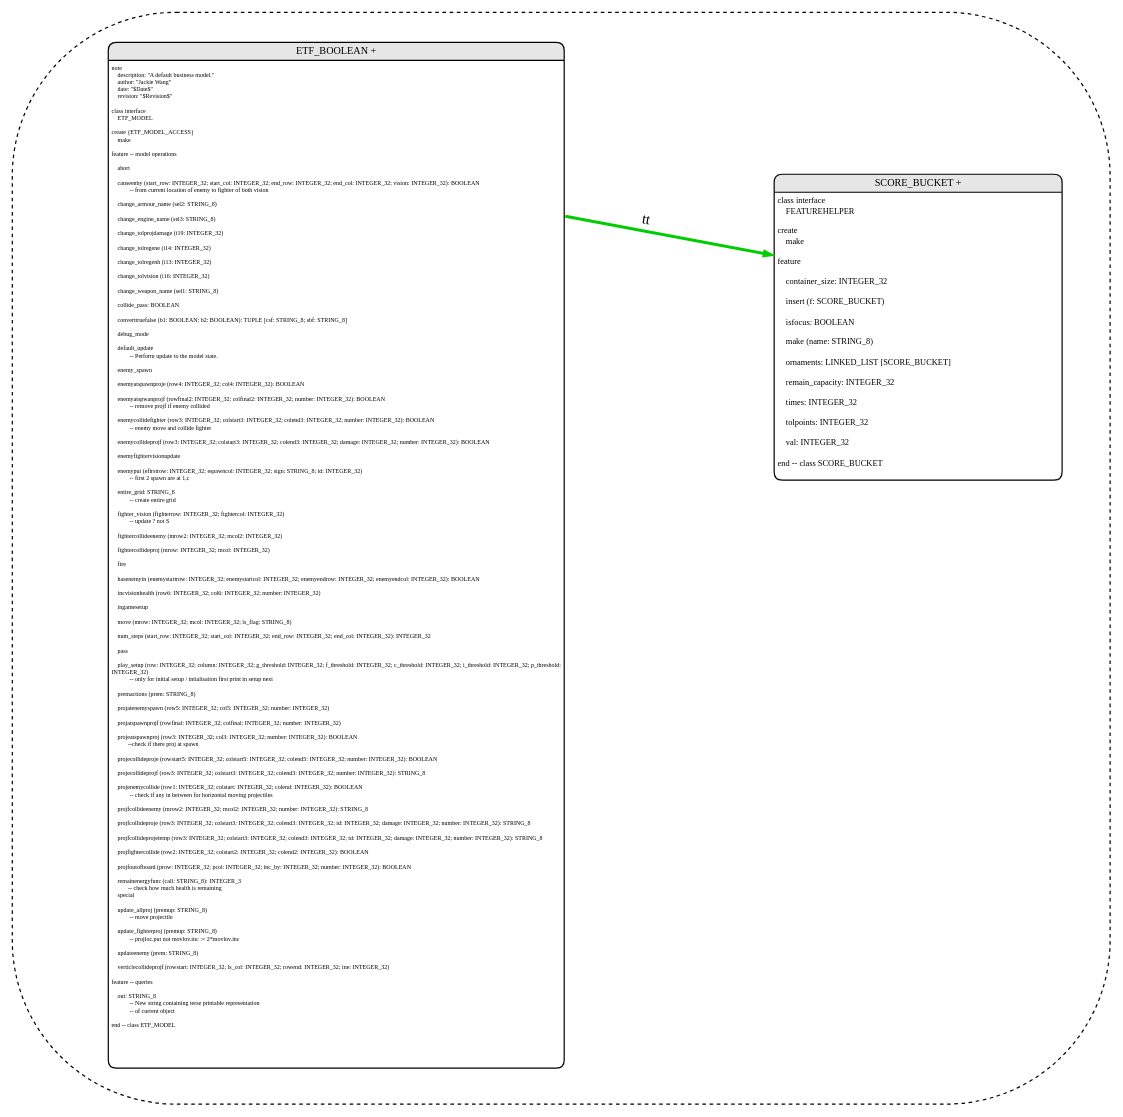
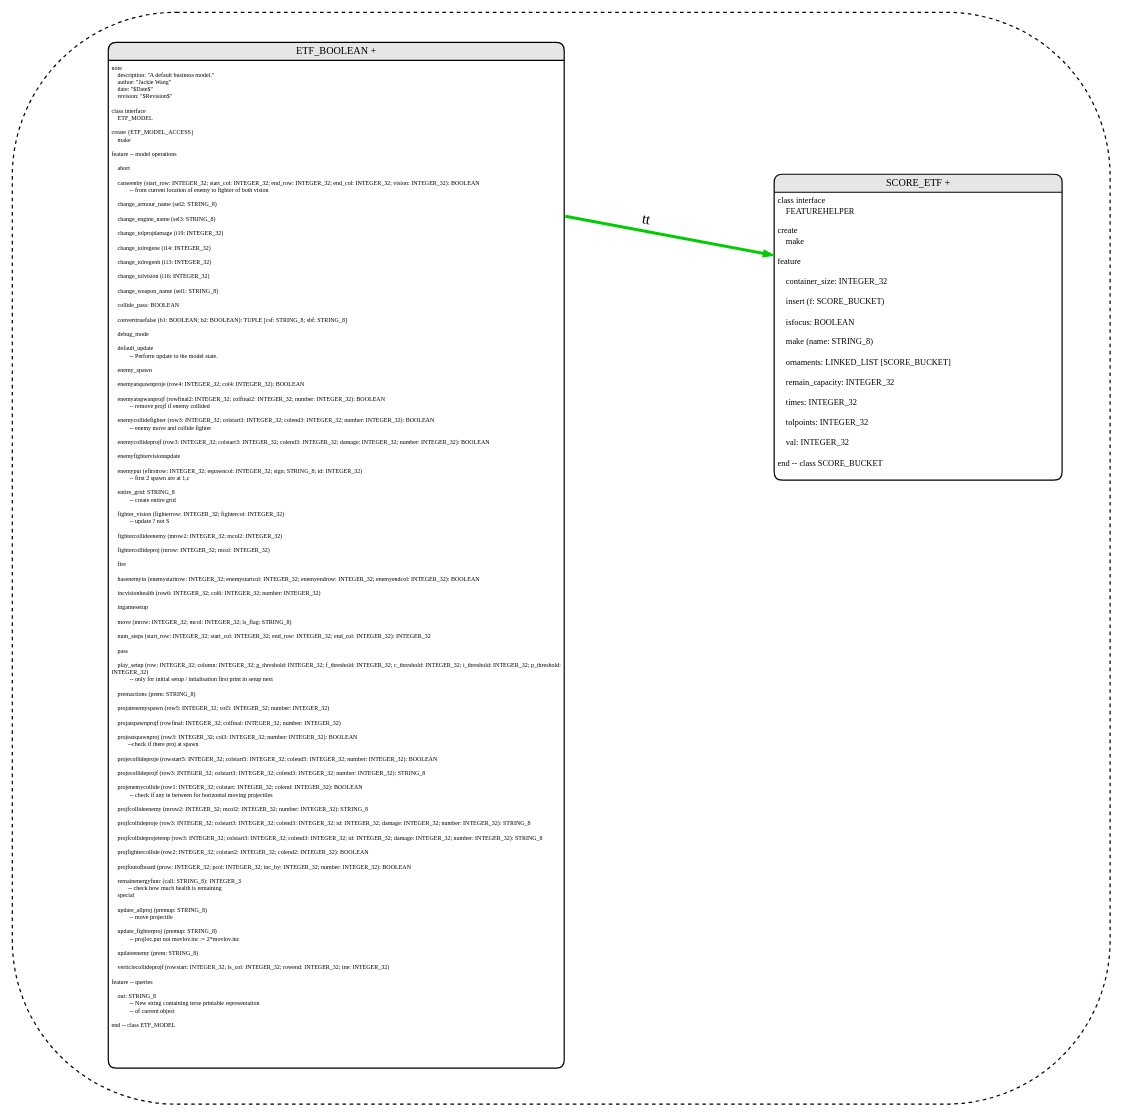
node "SCORE_BUCKET +": label "SCORE_BUCKET +" -> "SCORE_ETF +"
